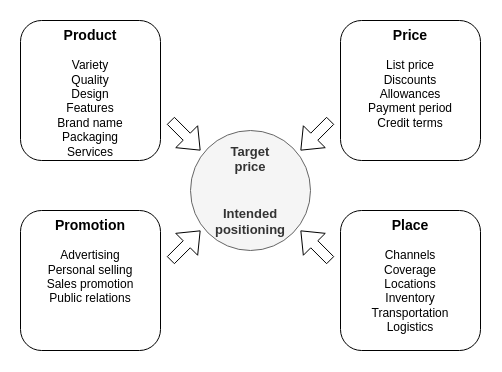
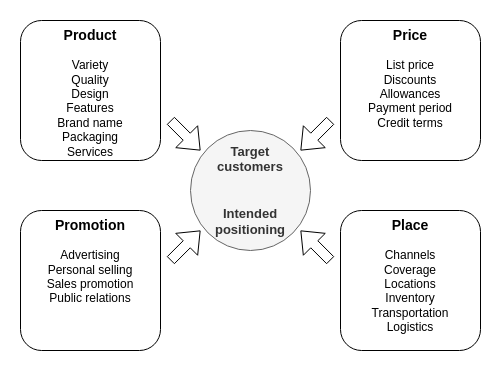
node "TargetpriceIntendedpositioning": label "TargetpriceIntendedpositioning" -> "TargetcustomersIntendedpositioning"
